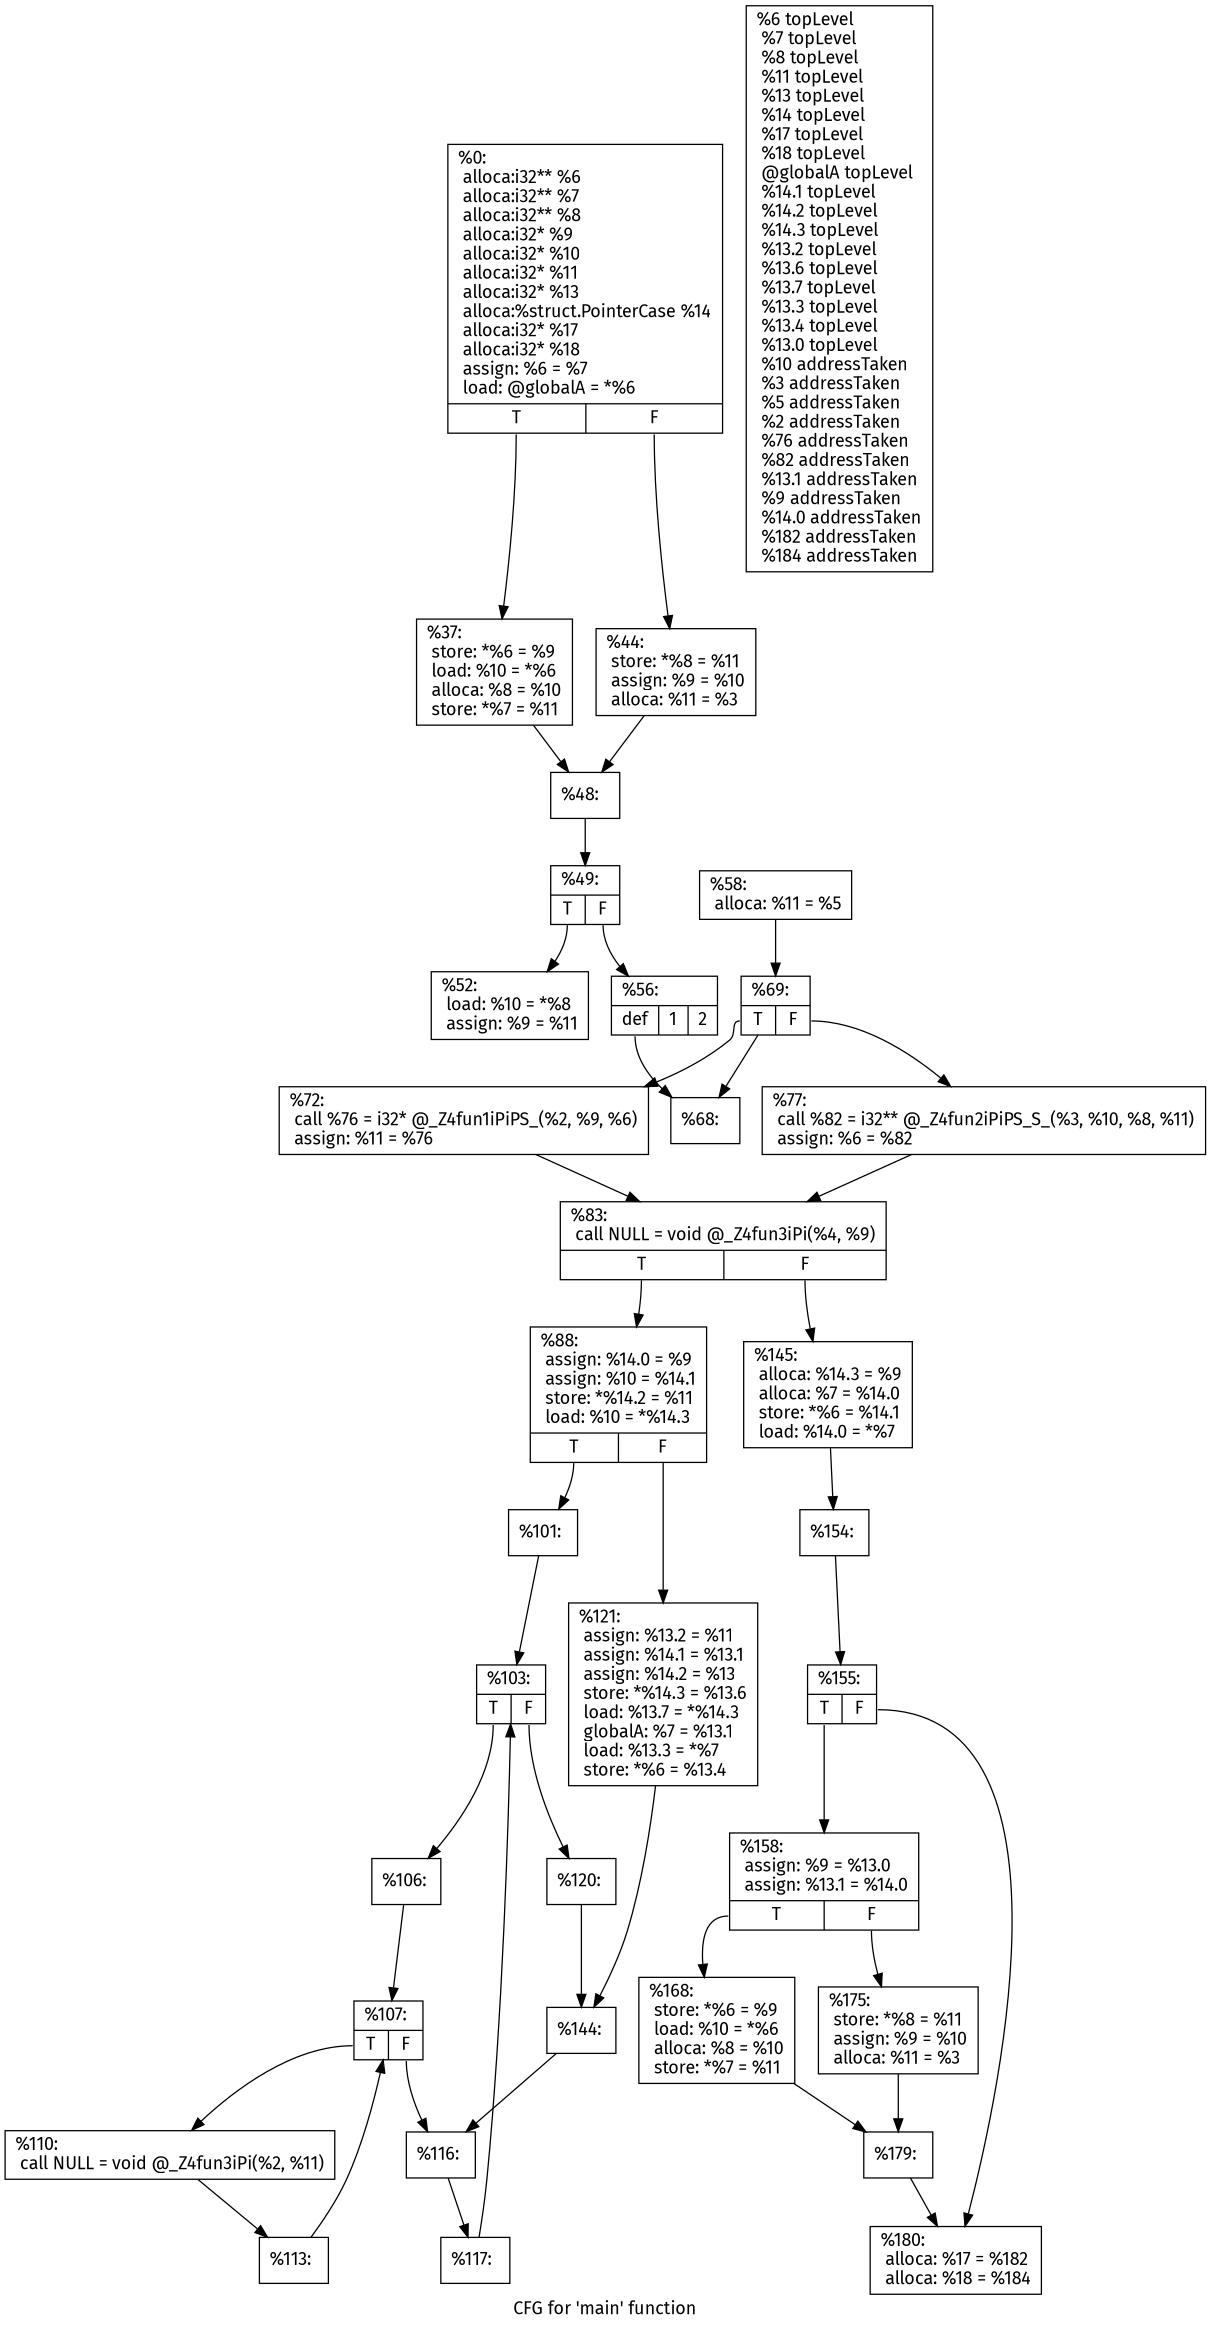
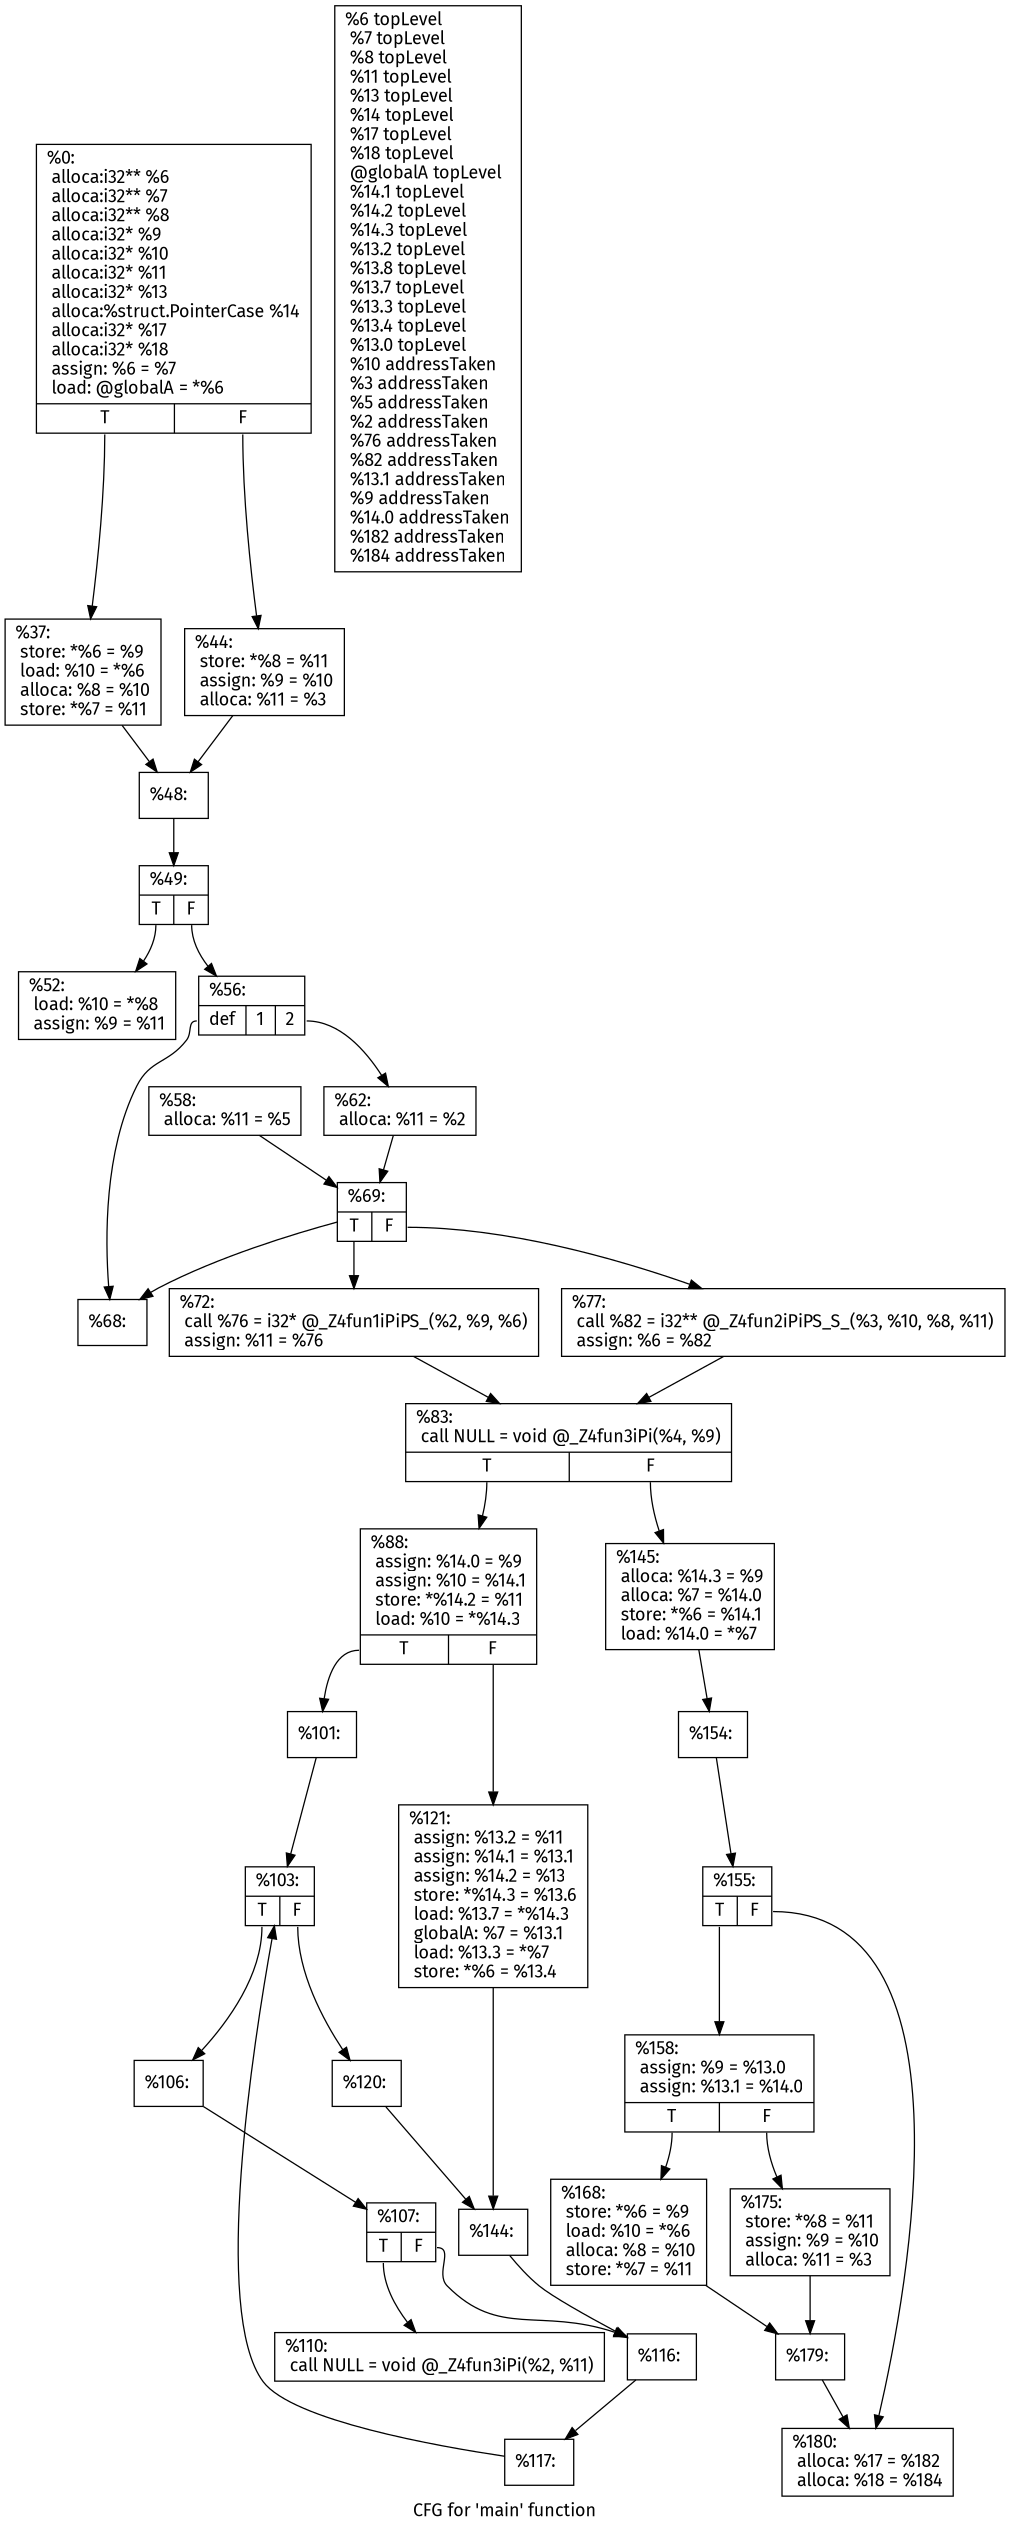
node "%6 topLevel": text "%13.6 topLevel" -> "%13.8 topLevel"
node "%62:": added
node "%113:": removed
